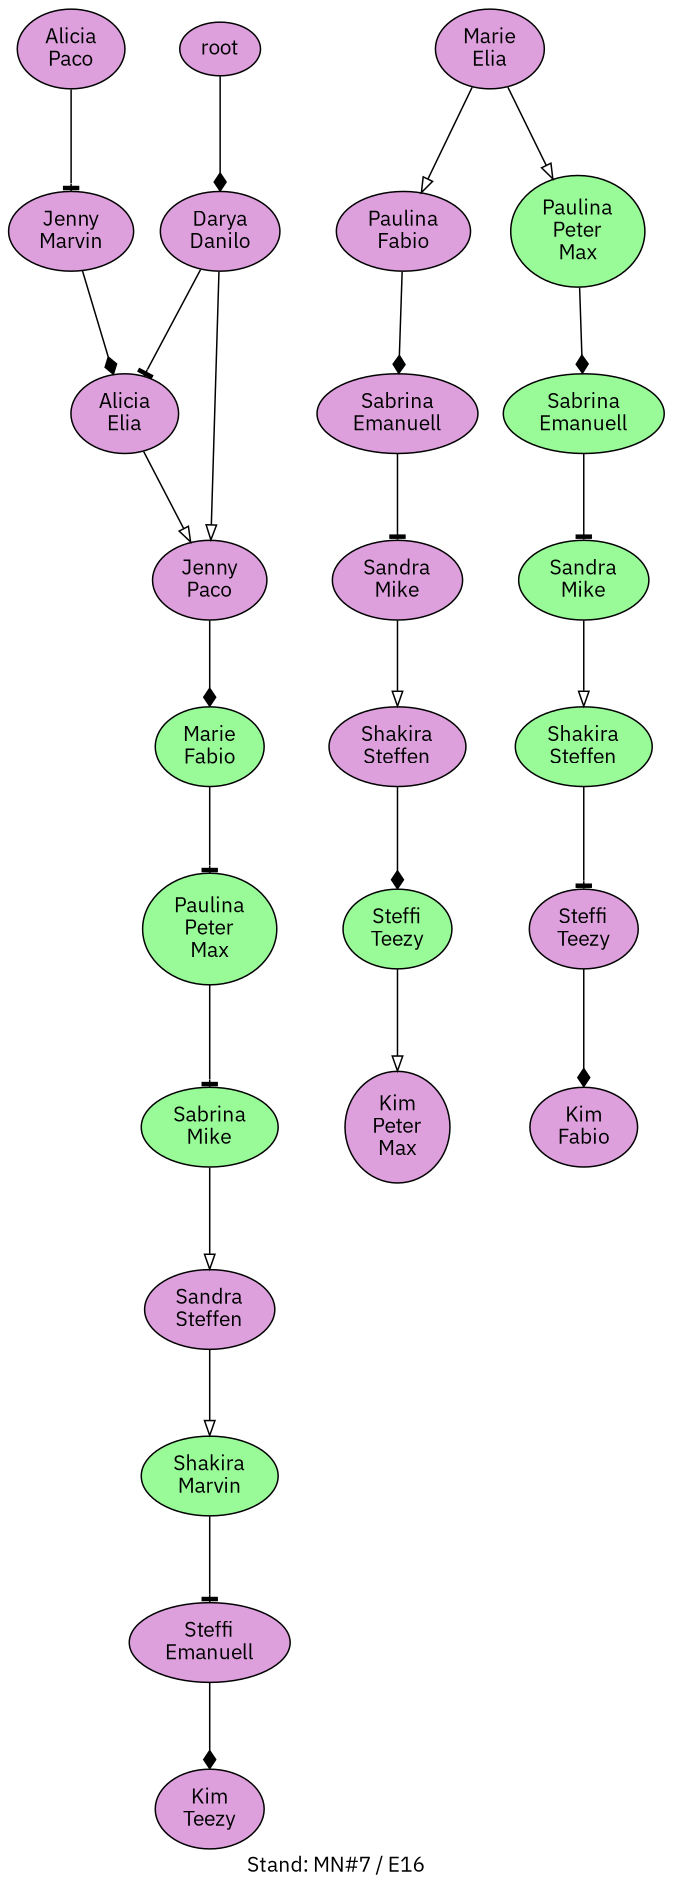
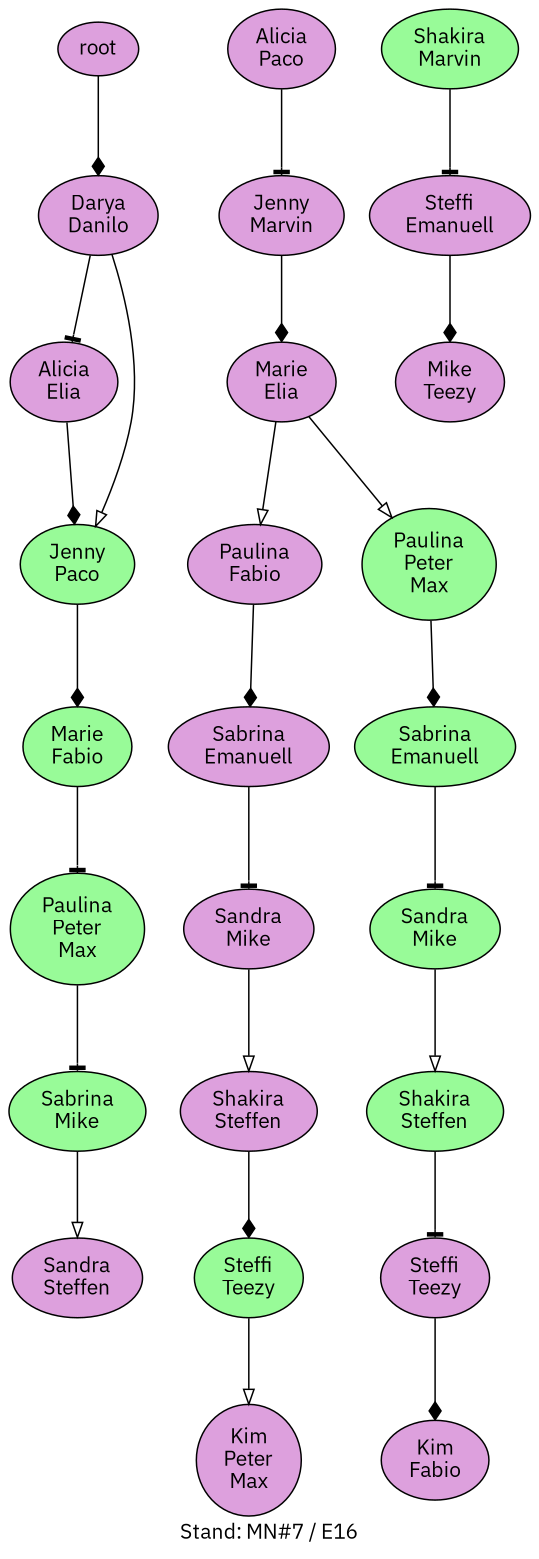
edge "Jenny Marvin" -> "Alicia Elia": now "Jenny Marvin" -> "Marie Elia"
edge "Alicia Elia" -> "Jenny Paco": arrowhead onormal -> diamond
node "Jenny Paco": fillcolor plum -> palegreen
edge "Sandra Steffen" -> "Shakira Marvin": removed
node "Kim Teezy": label "Kim Teezy" -> "Mike Teezy"
